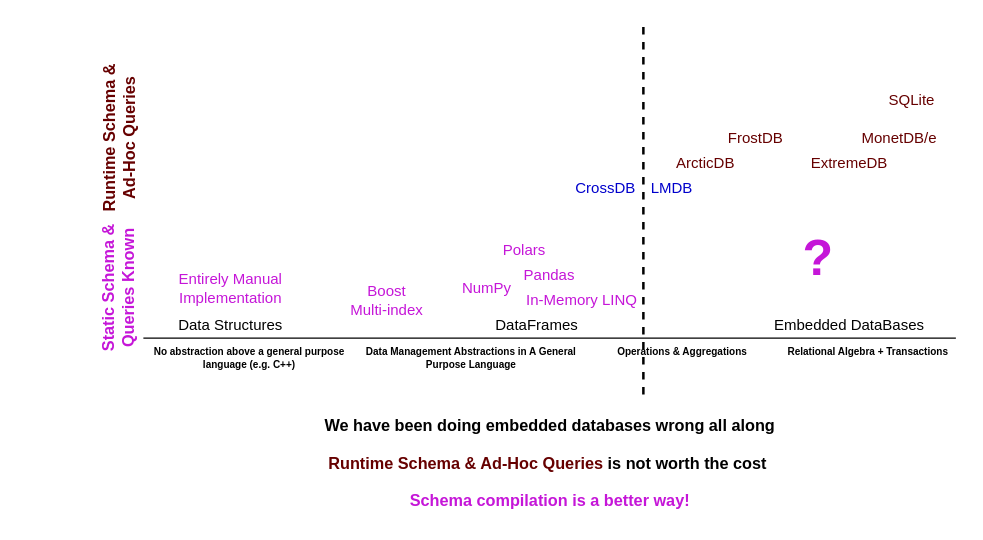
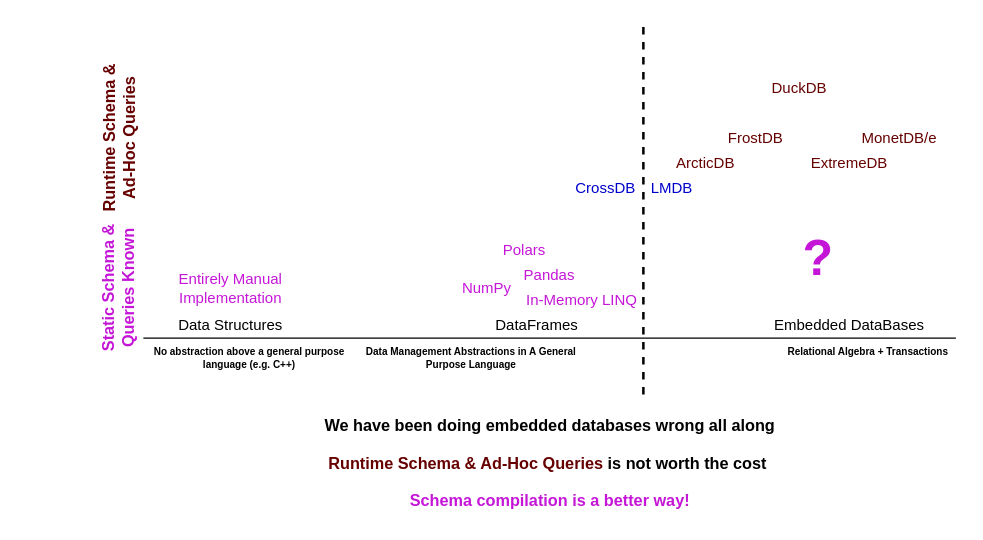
node "DuckDB": added
node "SQLite": removed
node "Boost Multi-index": removed
node "Operations & Aggregations": removed
